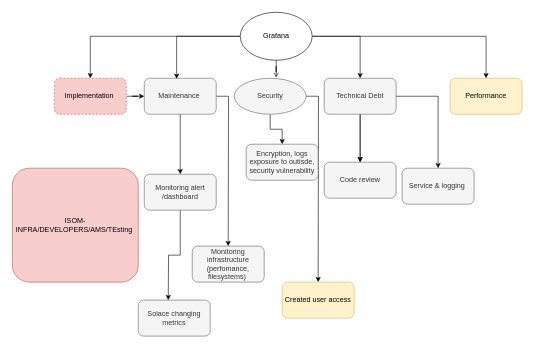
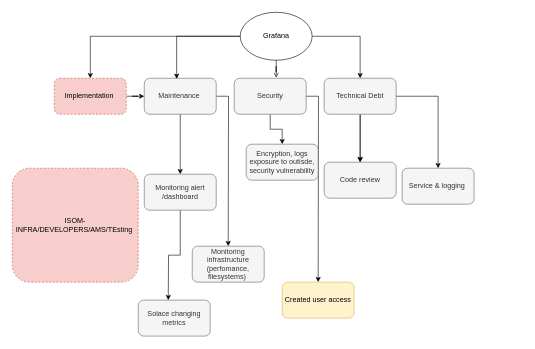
edge "Grafana" -> "Performance": removed
node "Security": shape ellipse -> rounded rectangle
node "Performance": removed
node "ISOM-INFRA/DEVELOPERS/AMS/TEsting": style solid -> dashed
